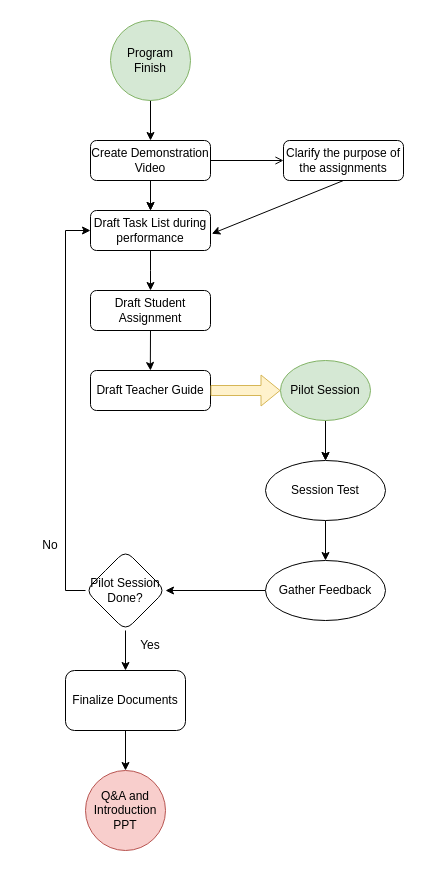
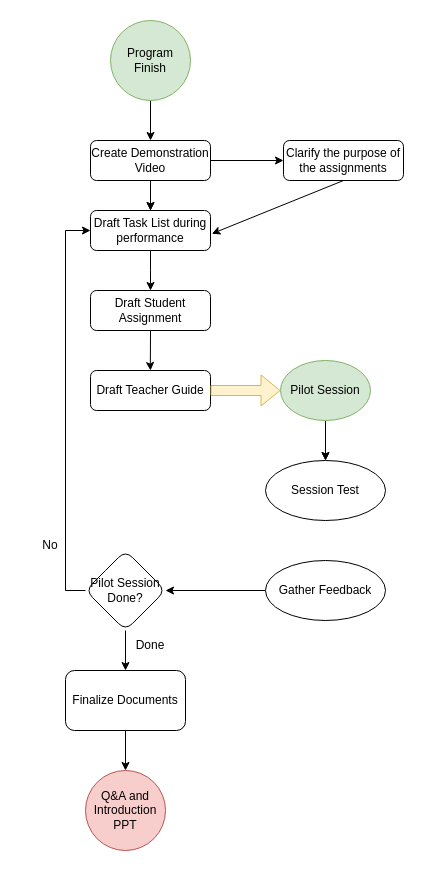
edge "Create Demonstration Video" -> "Clarify the purpose of the assignments": arrowhead open -> classic
edge "Session Test" -> "Gather Feedback": removed
node "Yes": label "Yes" -> "Done"
